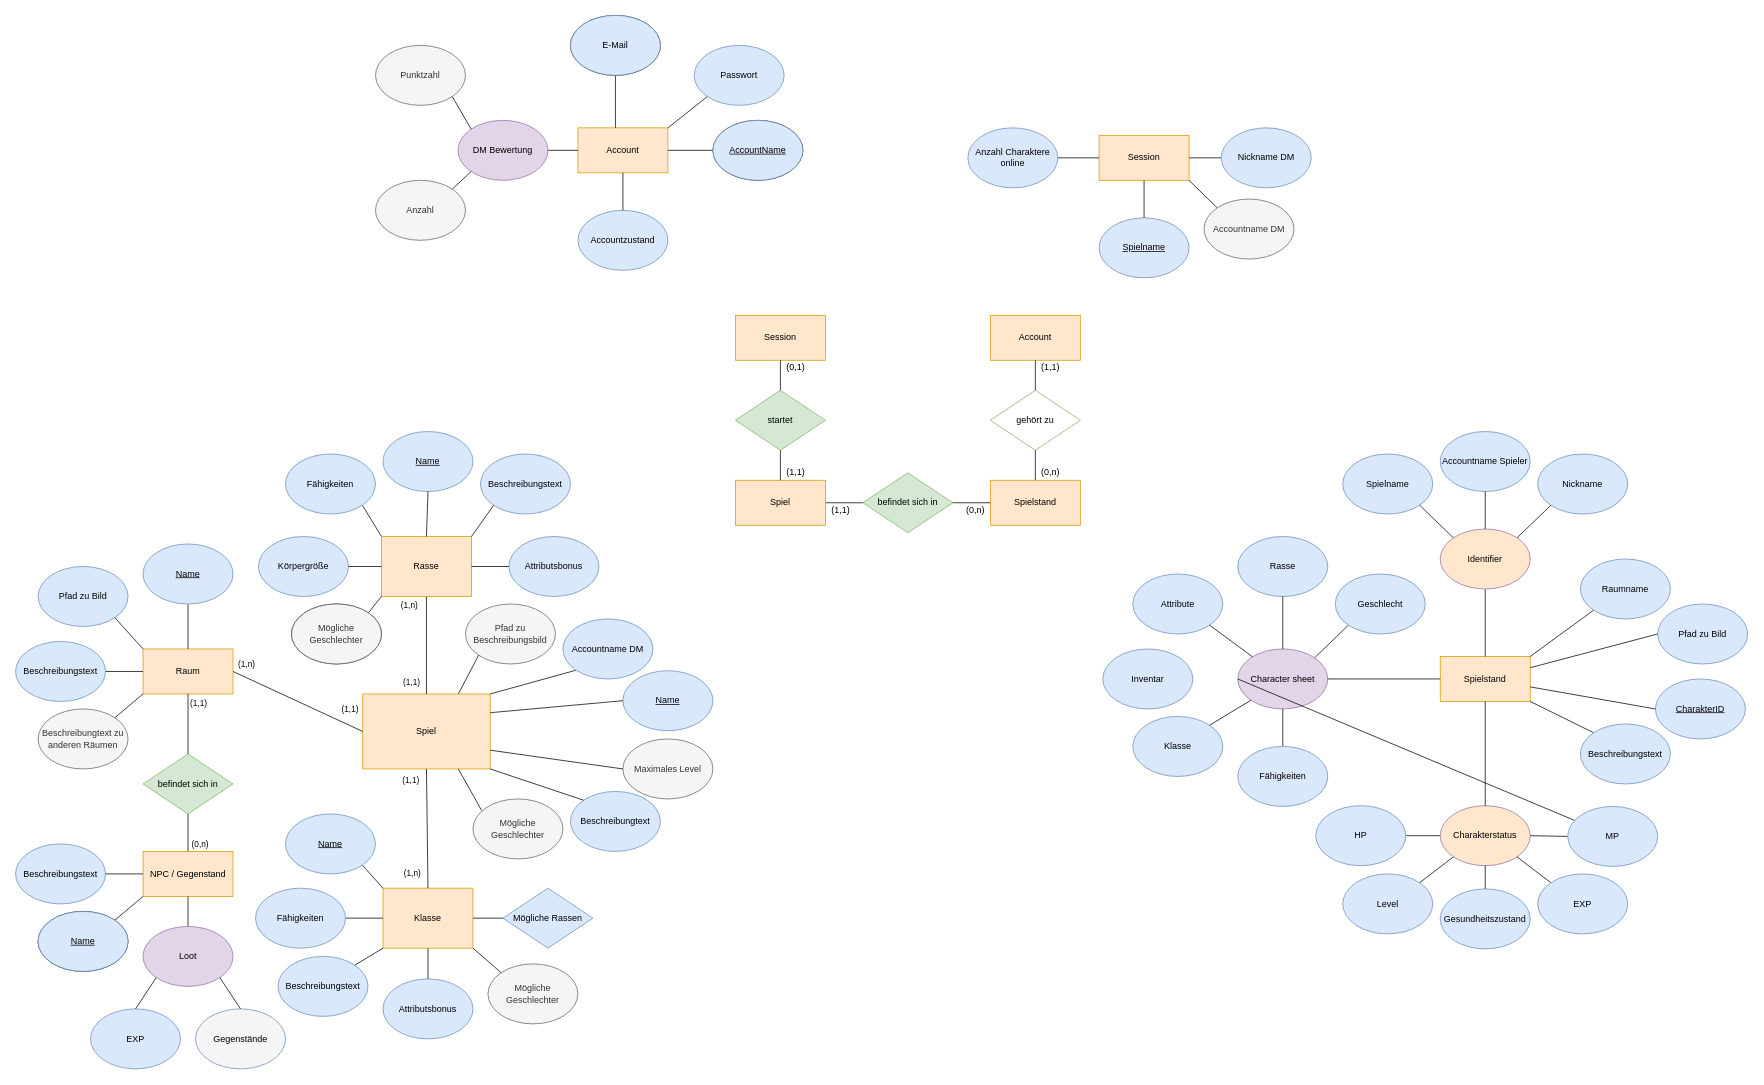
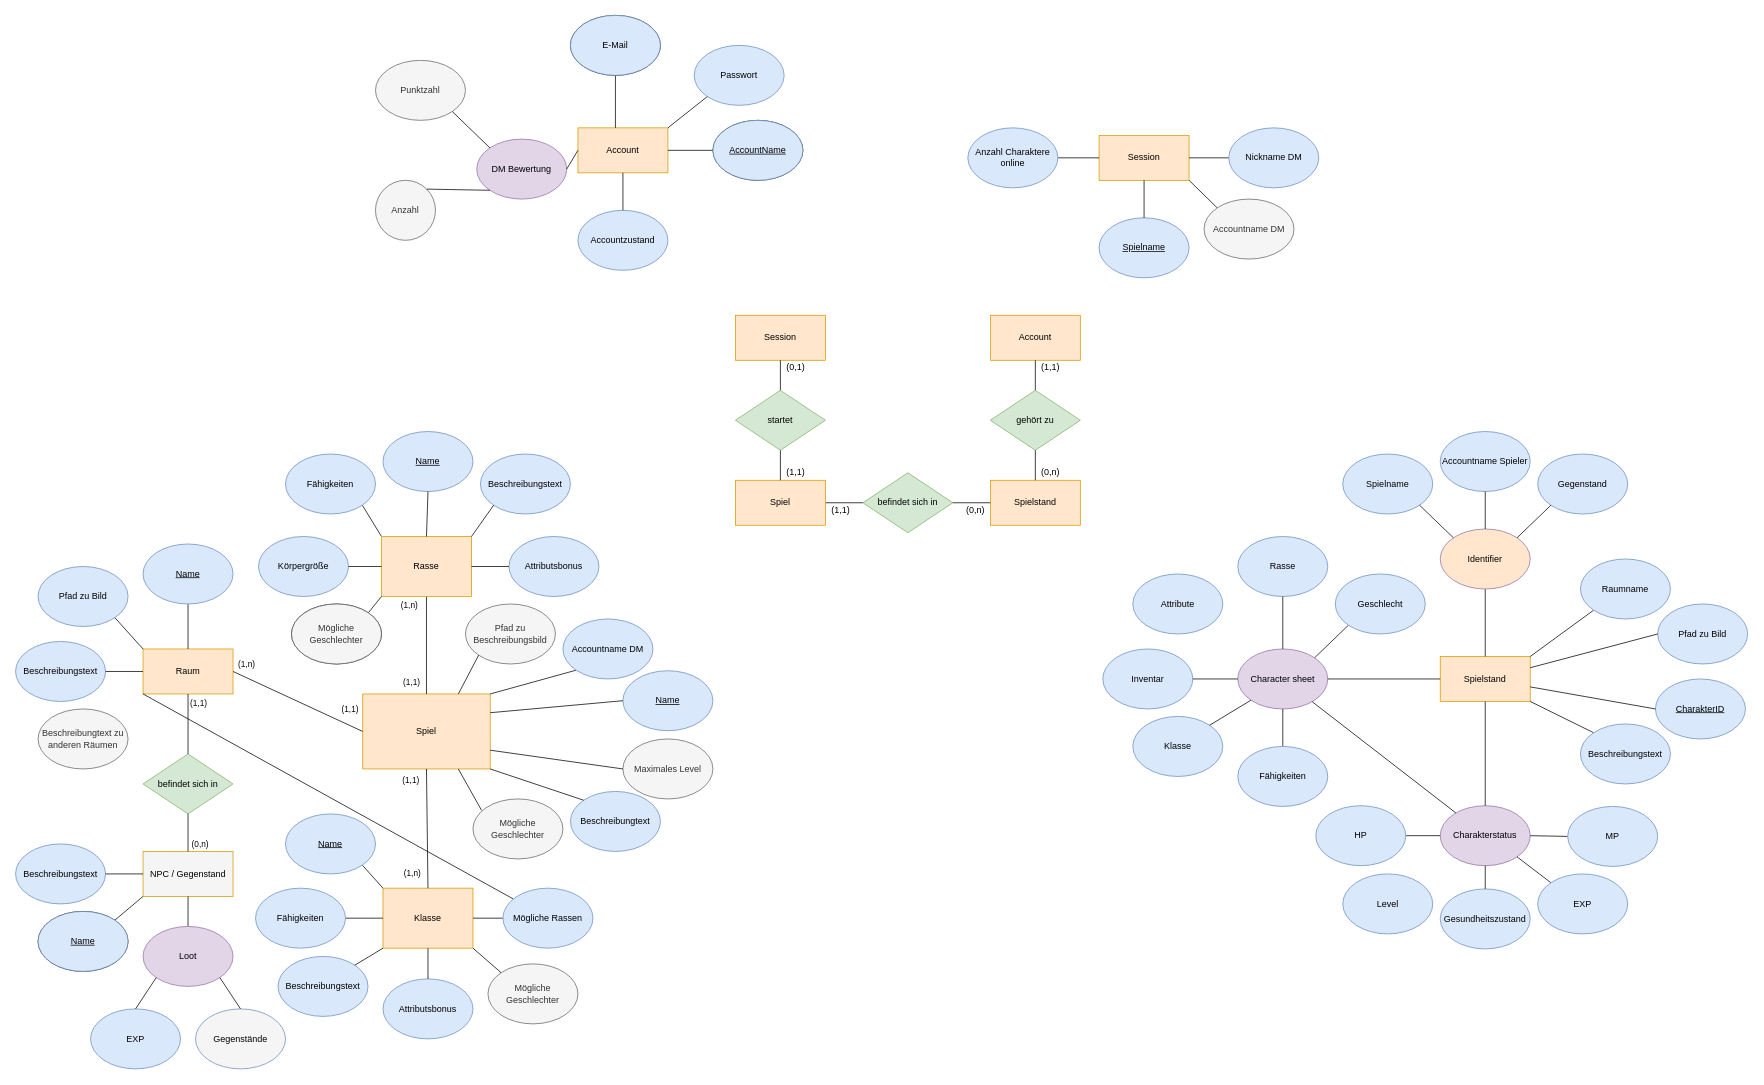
node "Punktzahl": moved (420, 75) -> (420, 90)
node "DM Bewertung": moved (503, 150) -> (522, 169)
node "Nickname DM": moved (1266, 158) -> (1274, 158)
node "Anzahl": size 90x60 -> 60x60
node "gehört zu": fillcolor #ffffff -> #d5e8d4
node "Nickname": label "Nickname" -> "Gegenstand"
edge "Attribute" -- "Character sheet": now "Charakterstatus" -- "Character sheet"
edge "Raum" -- "Beschreibungtext zu anderen Räumen": now "Raum" -- "Mögliche Rassen"
edge "Character sheet" -- "MP": now "Character sheet" -- "Inventar"
node "Charakterstatus": fillcolor #ffe6cc -> #e1d5e7
edge "Charakterstatus" -- "Level": removed
node "NPC / Gegenstand": fillcolor #ffe6cc -> #f5f5f5
node "Mögliche Rassen": shape diamond -> ellipse
